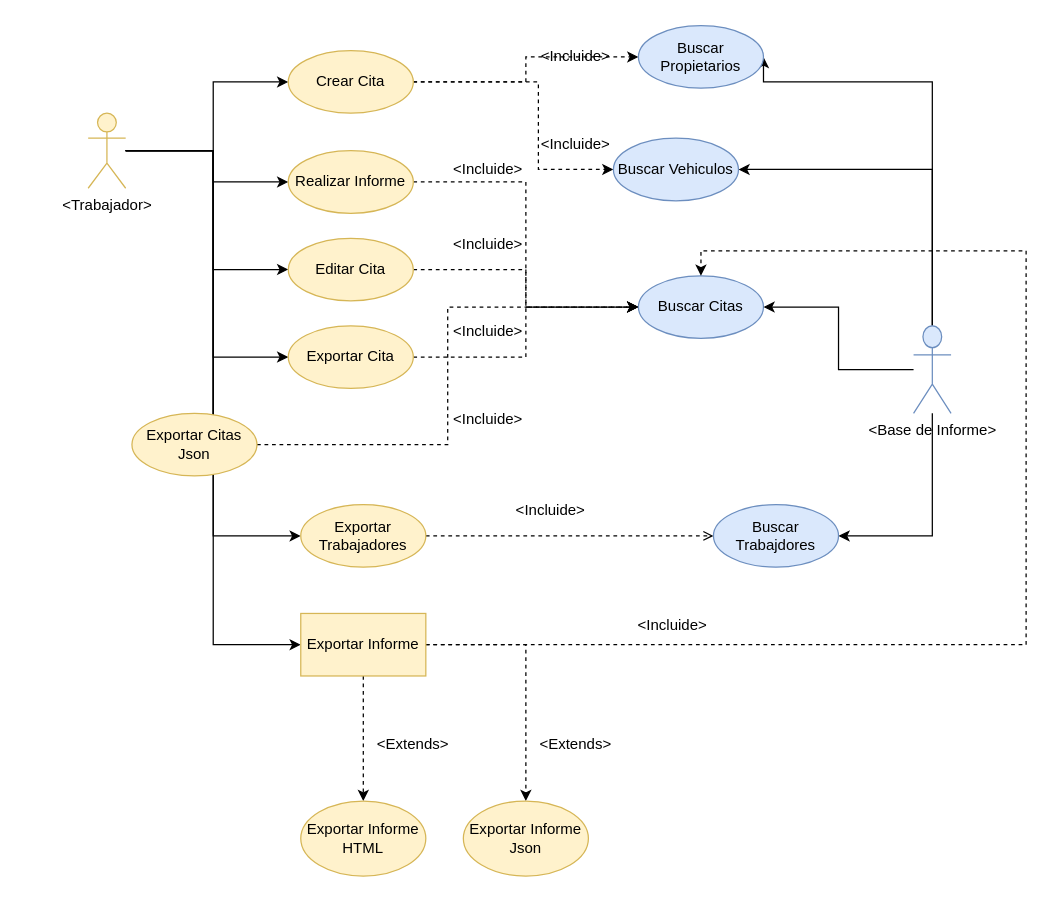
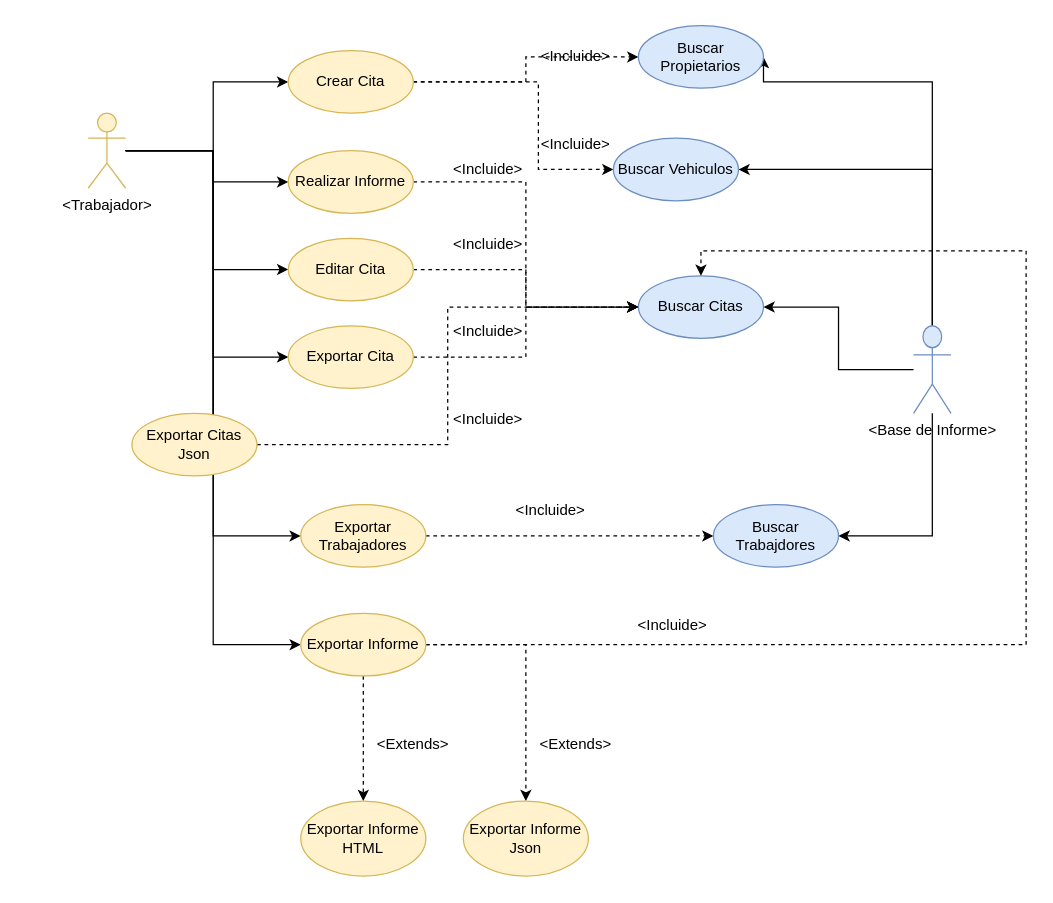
edge "Exportar Trabajadores" -> "Buscar Trabajdores": arrowhead open -> classic
node "Exportar Informe": shape rectangle -> ellipse
